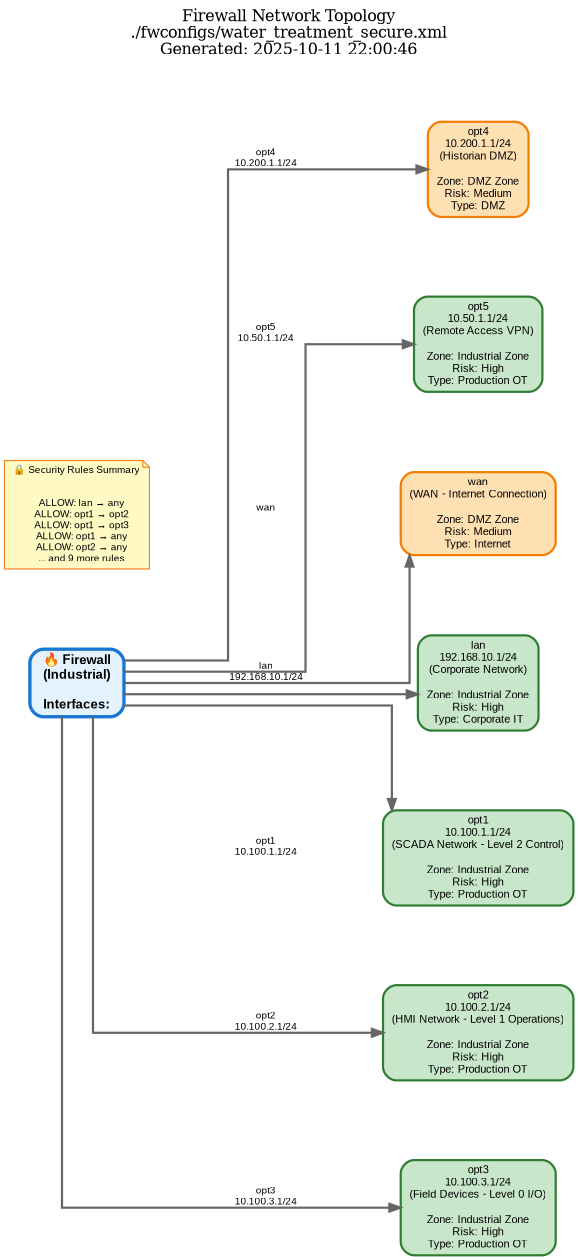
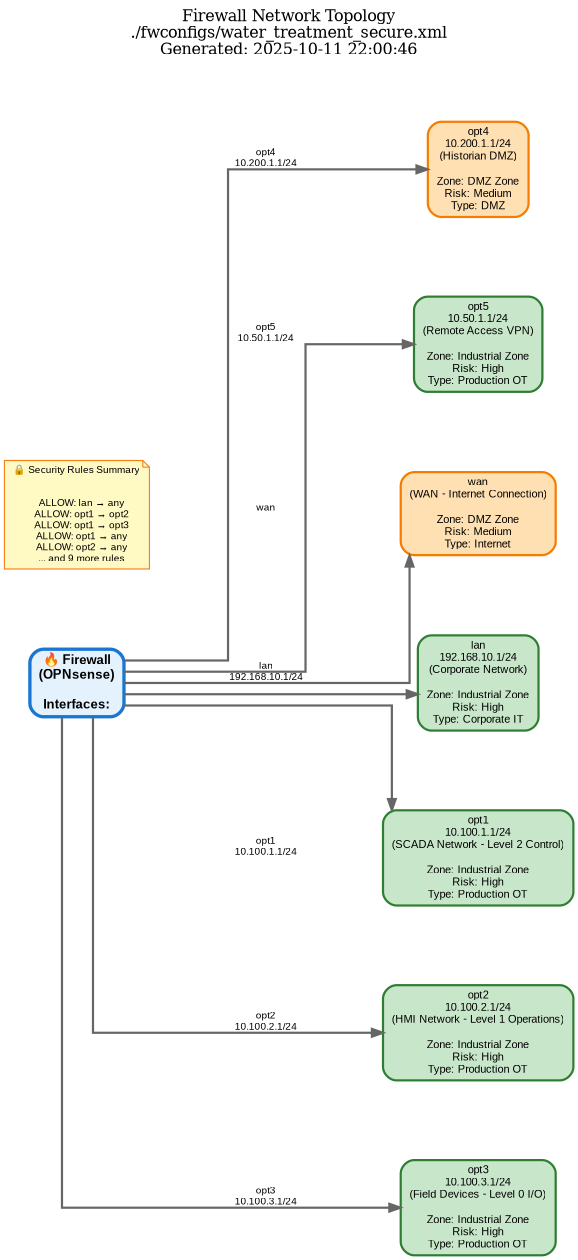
node "🔥 Firewall (Industrial) Interfaces:": label "🔥 Firewall (Industrial) Interfaces:" -> "🔥 Firewall (OPNsense) Interfaces:"
